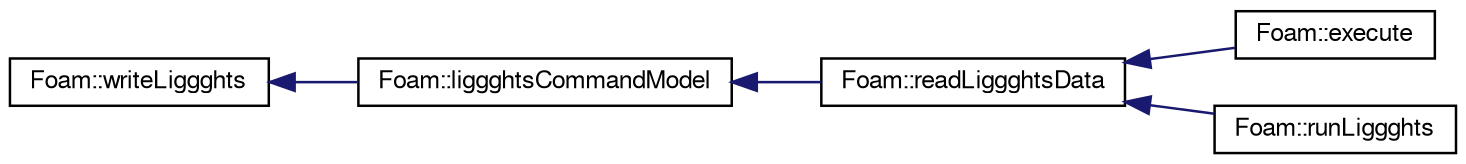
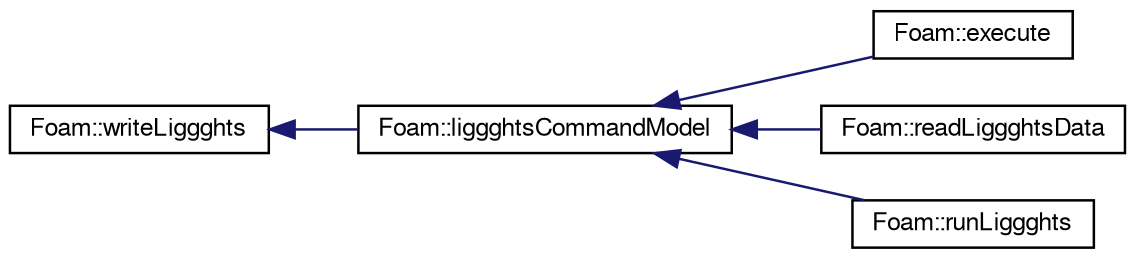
edge "Foam::execute" -> "Foam::readLiggghtsData": now "Foam::execute" -> "Foam::liggghtsCommandModel"
edge "Foam::runLiggghts" -> "Foam::readLiggghtsData": now "Foam::runLiggghts" -> "Foam::liggghtsCommandModel"
